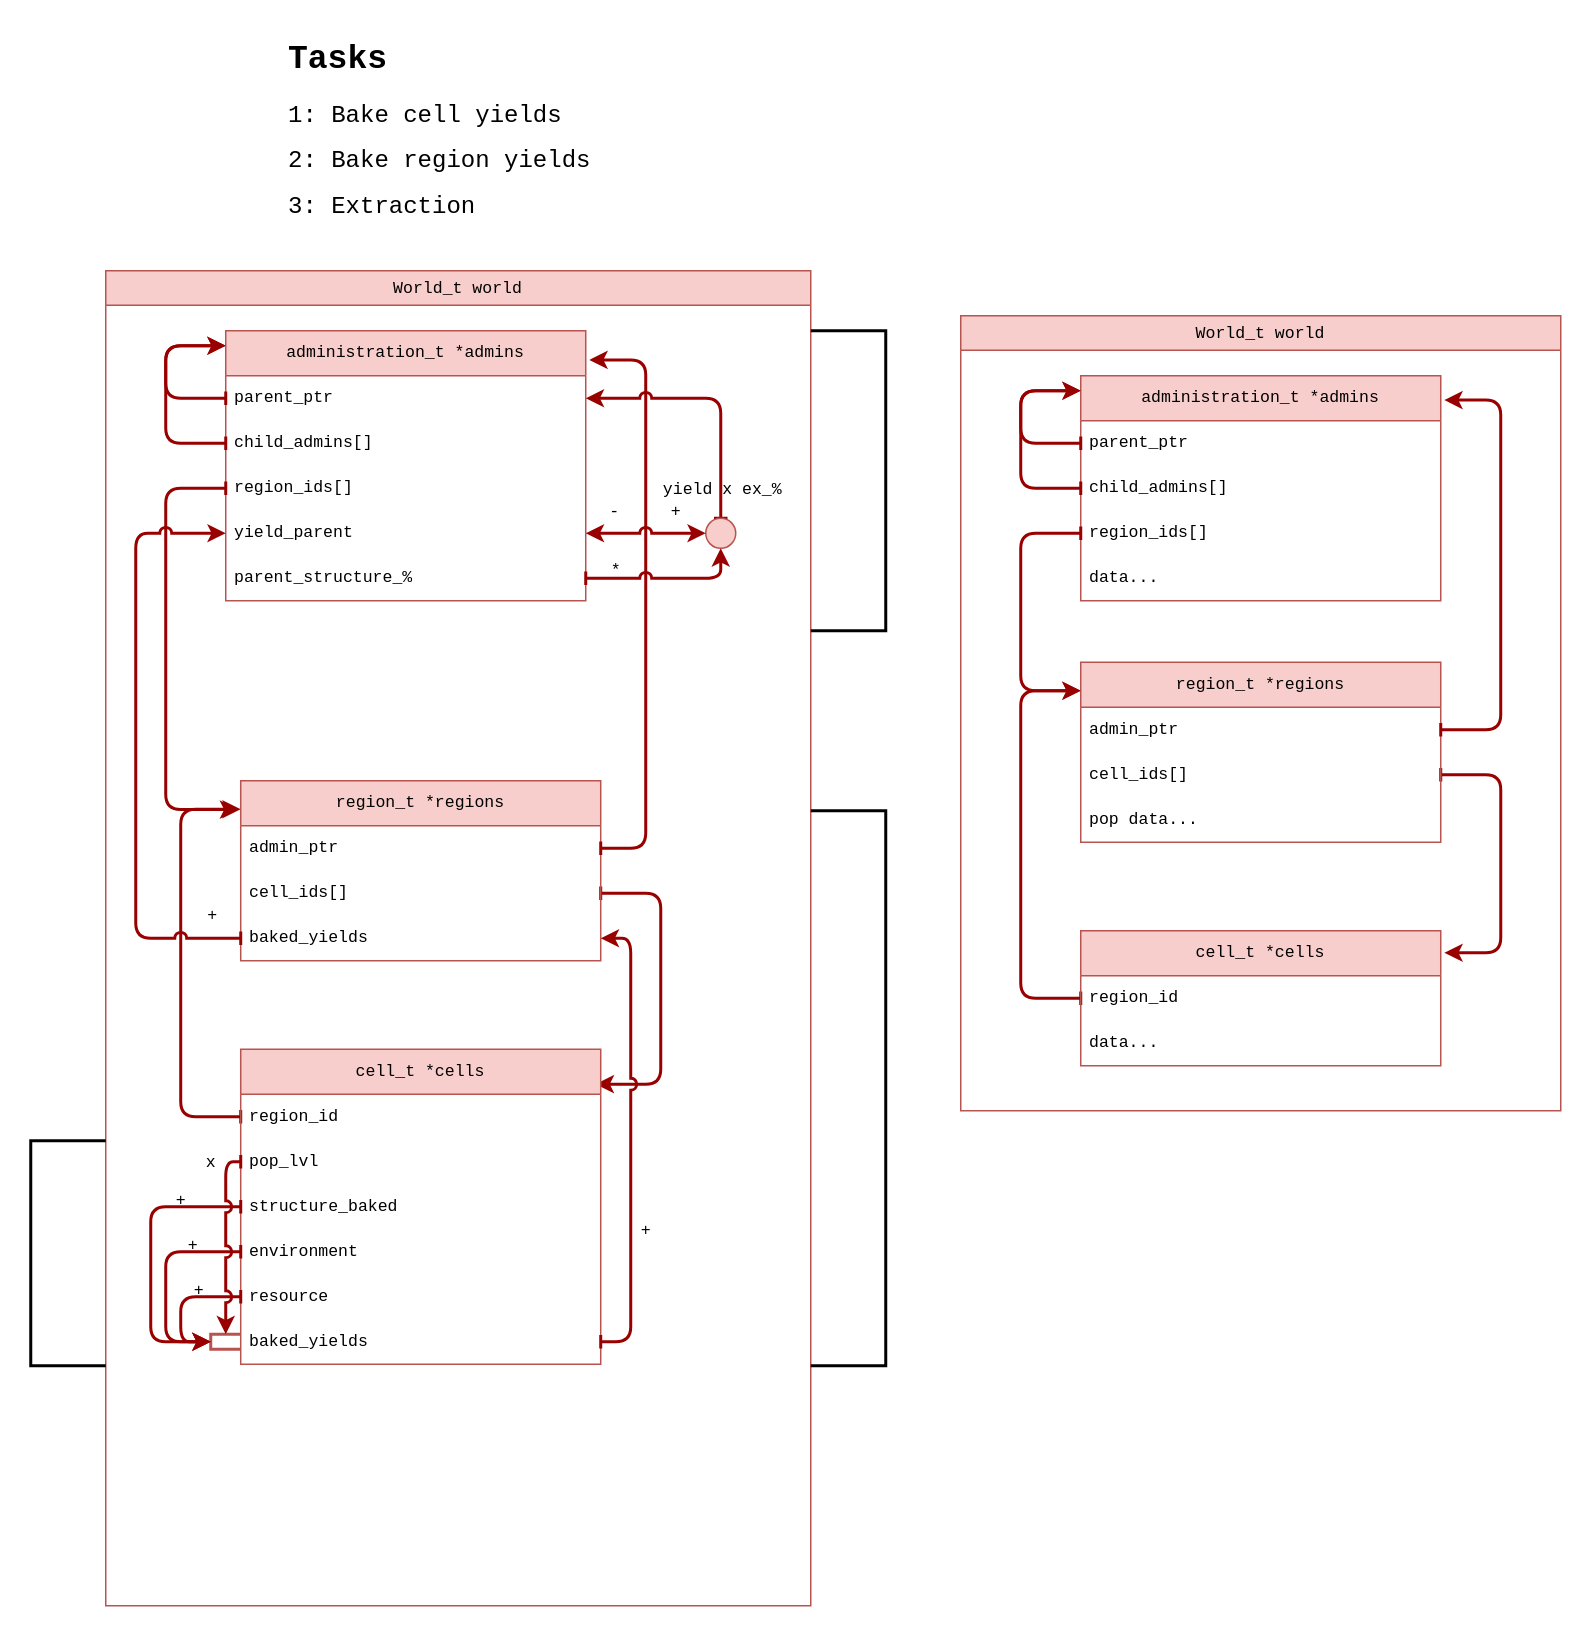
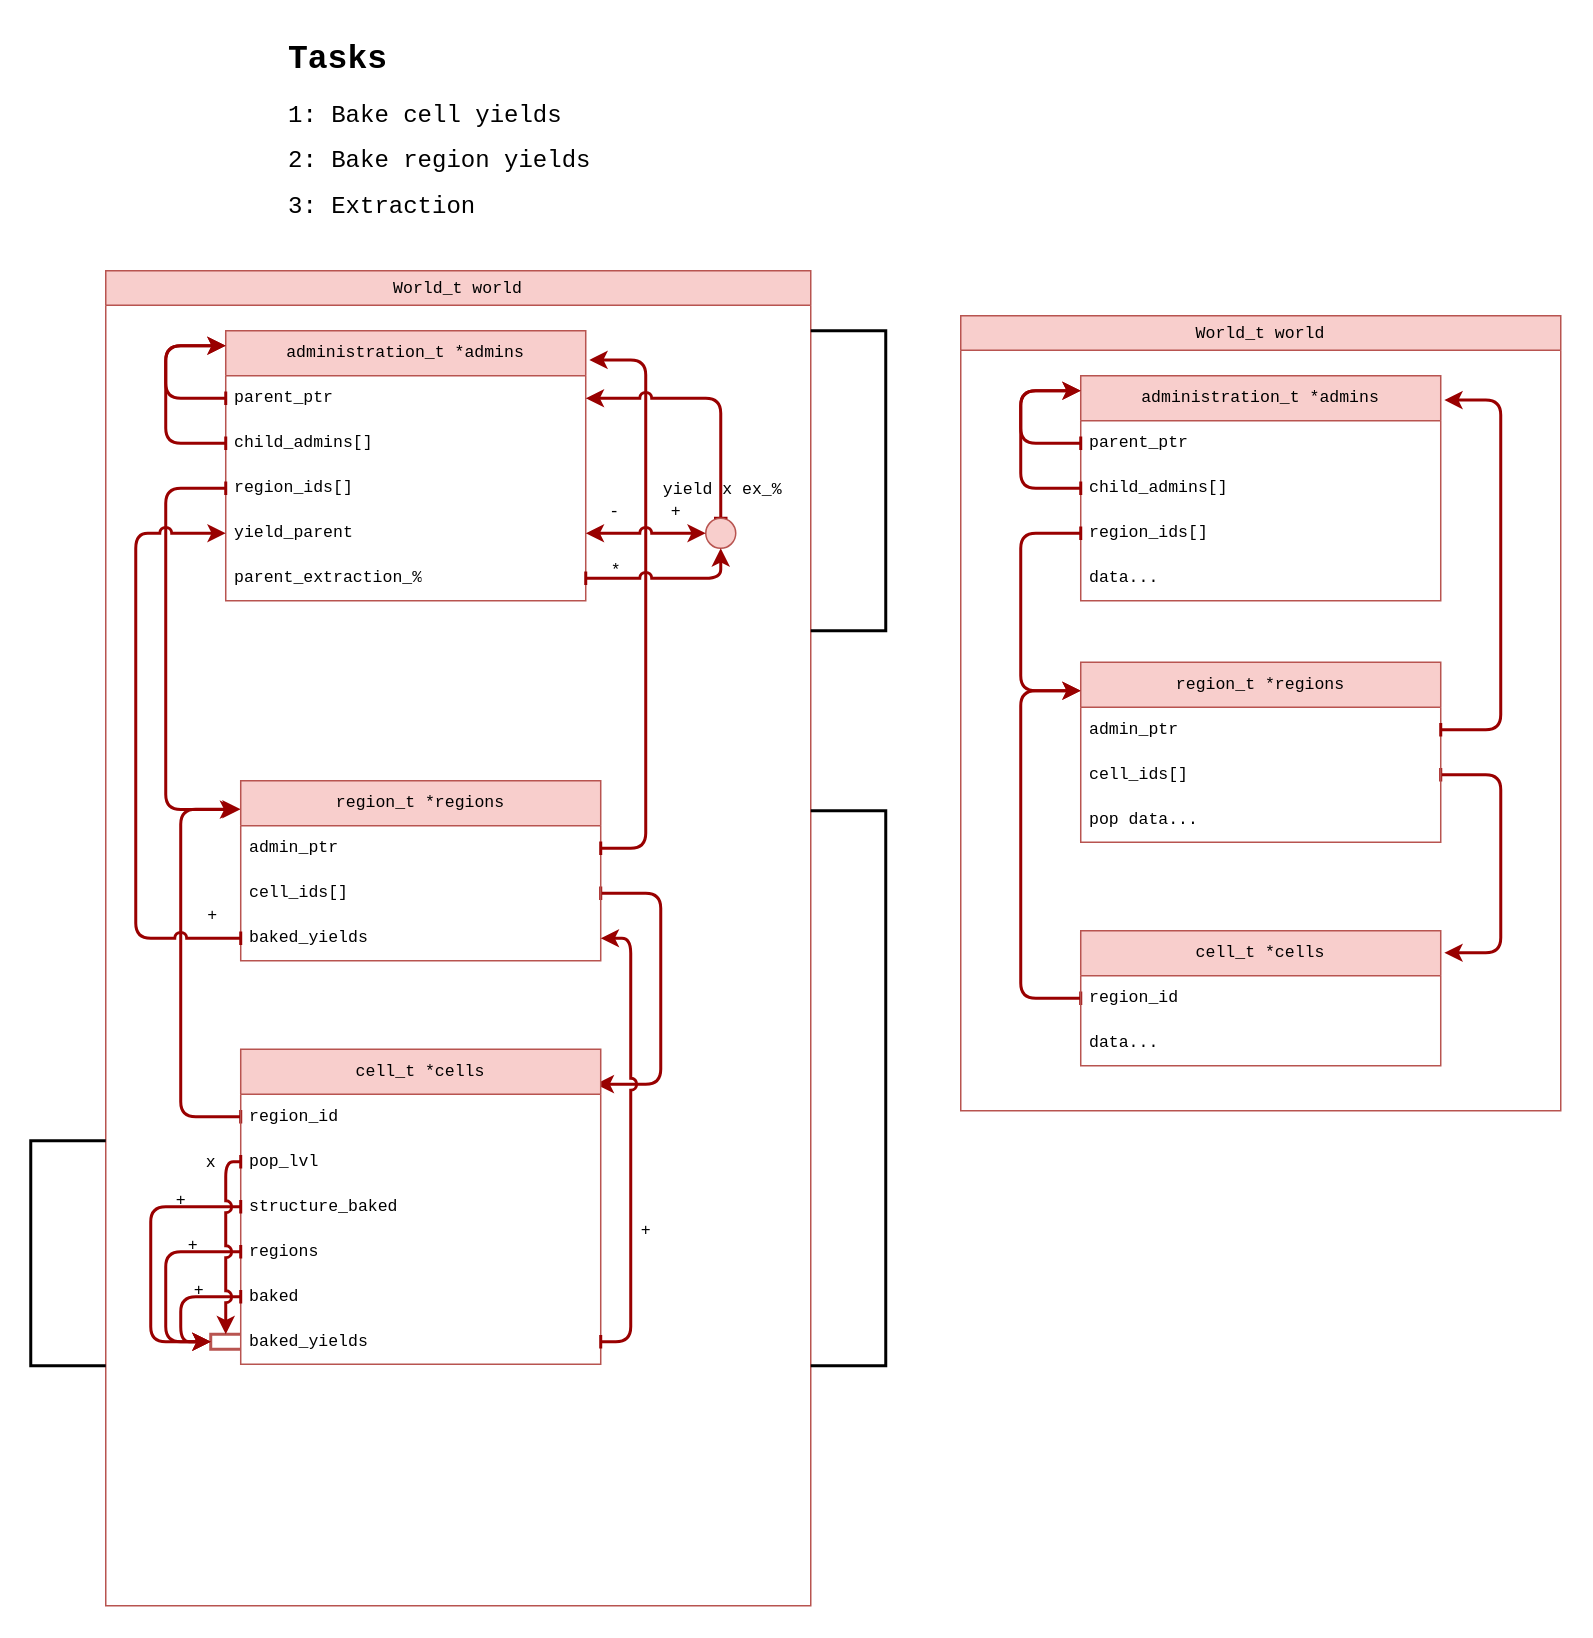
node "parent_structure_%": label "parent_structure_%" -> "parent_extraction_%"
node "environment": label "environment" -> "regions"
node "resource": label "resource" -> "baked"
